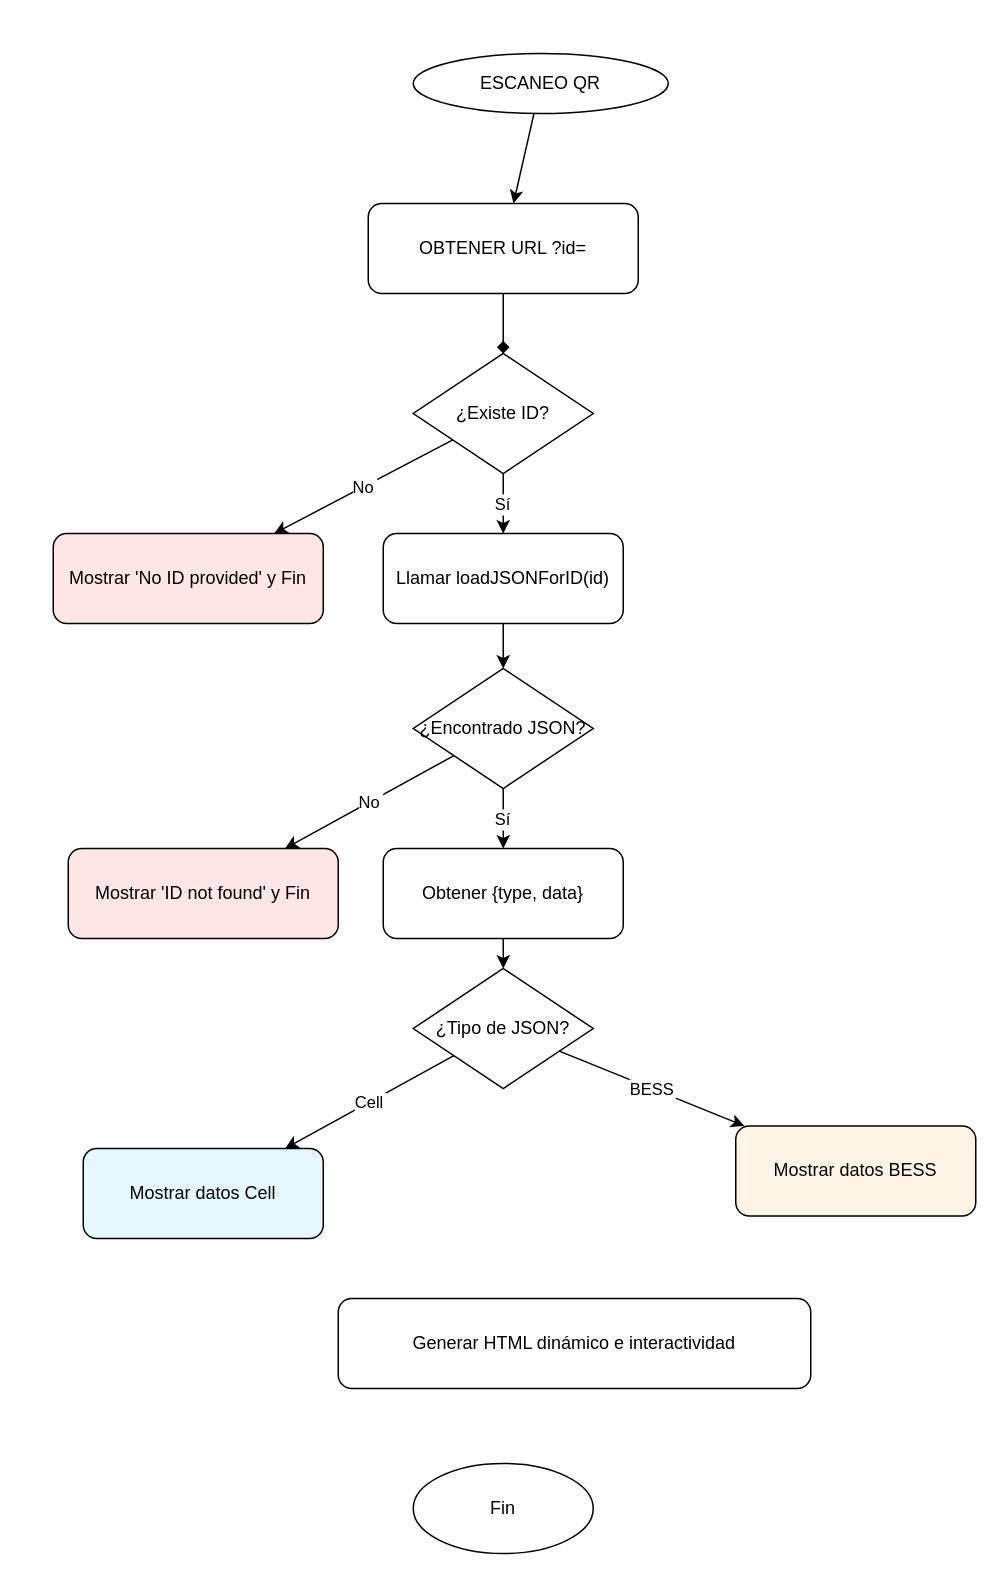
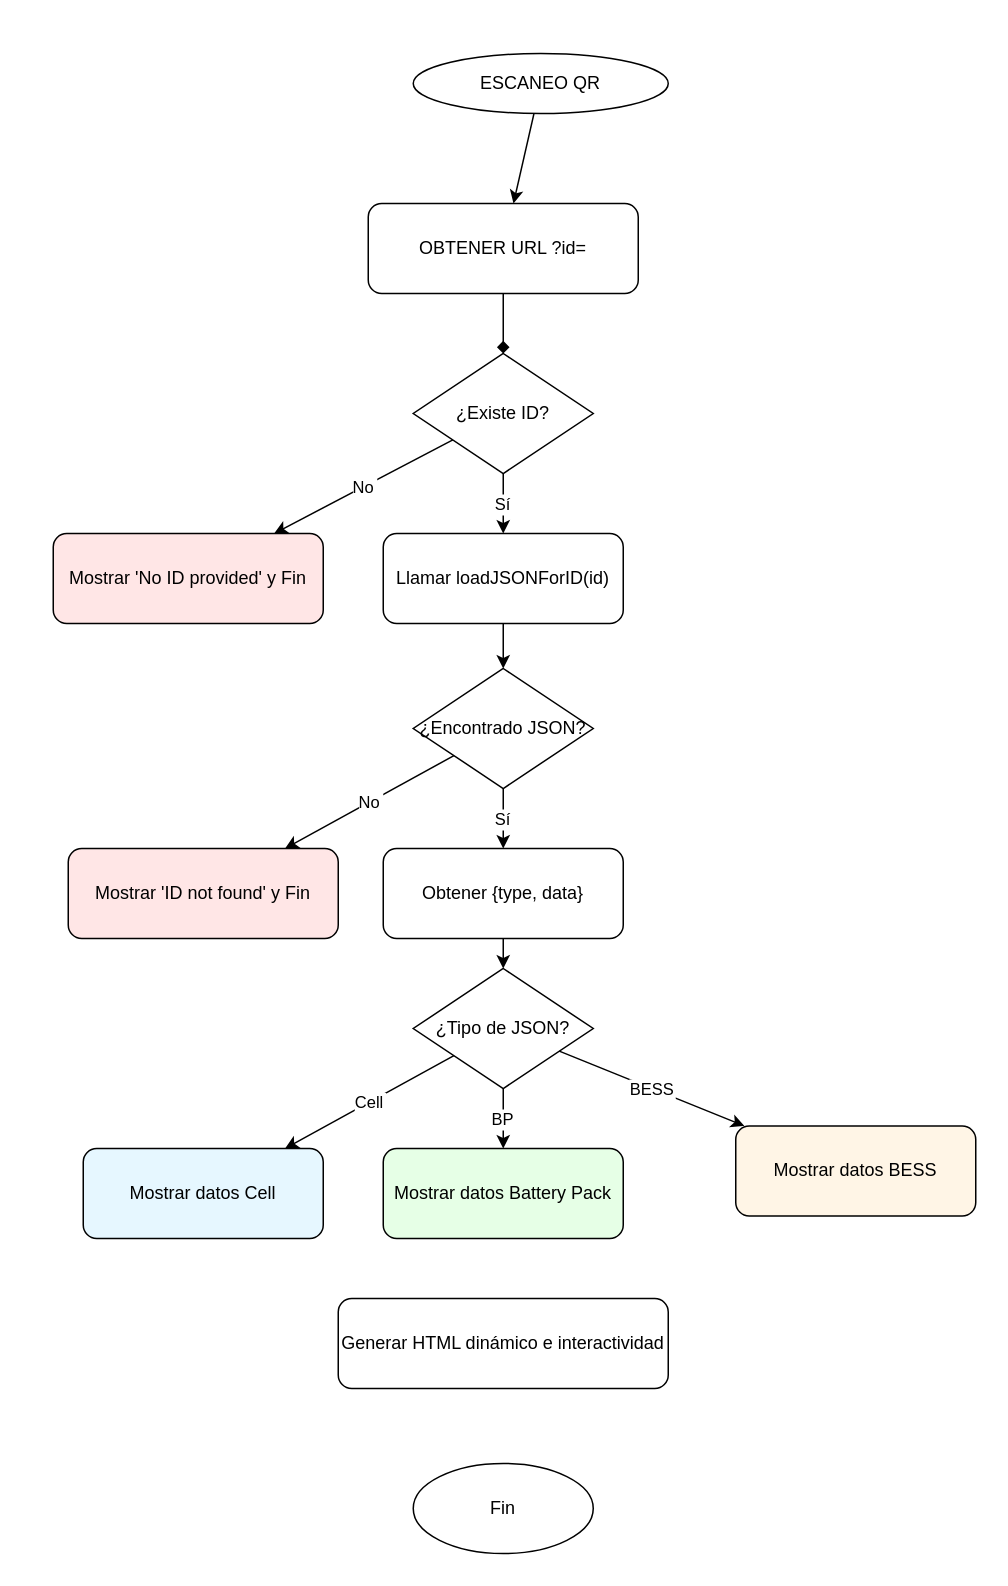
edge "¿Tipo de JSON?" -> "Mostrar datos Battery Pack": added, label "BP"
node "Mostrar datos Battery Pack": added
node "Generar HTML dinámico e interactividad": size 473x90 -> 330x90
